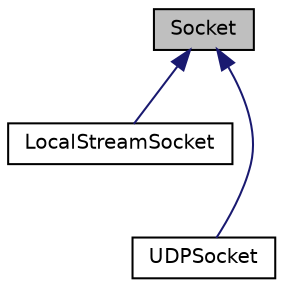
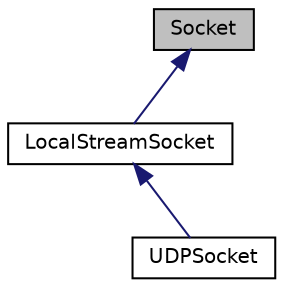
edge "UDPSocket" -> "Socket": now "UDPSocket" -> "LocalStreamSocket"
